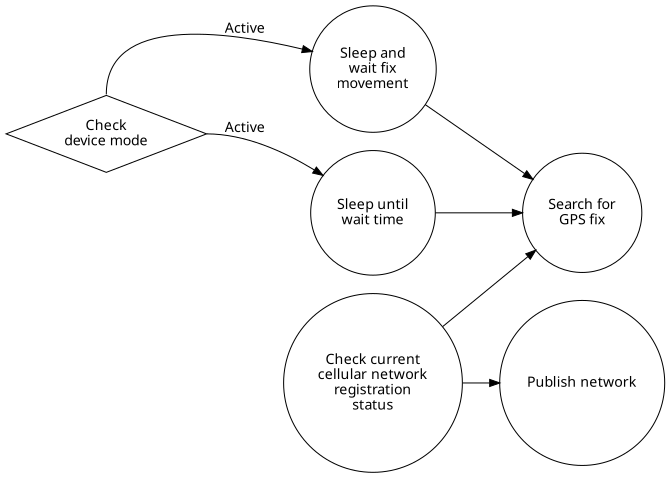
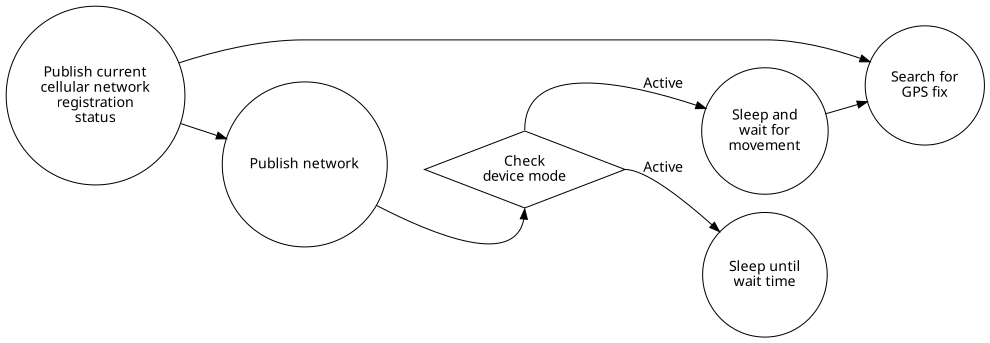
node "Sleep and wait fix movement": label "Sleep and wait fix movement" -> "Sleep and wait for movement"
edge "Sleep until wait time" -> "Search for GPS fix": removed
edge "Publish network" -> "Check device mode": added
node "Check current cellular network registration status": label "Check current cellular network registration status" -> "Publish current cellular network registration status"
